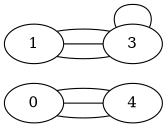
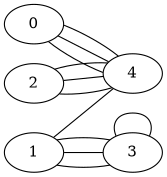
node "2": added
edge "4" -- "1": added
